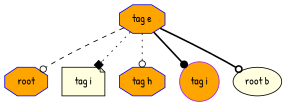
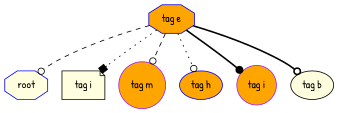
node "root": fillcolor orange -> lightyellow
node "tag h": shape octagon -> ellipse
node "root b": label "root b" -> "tag b"
node "tag m": added
